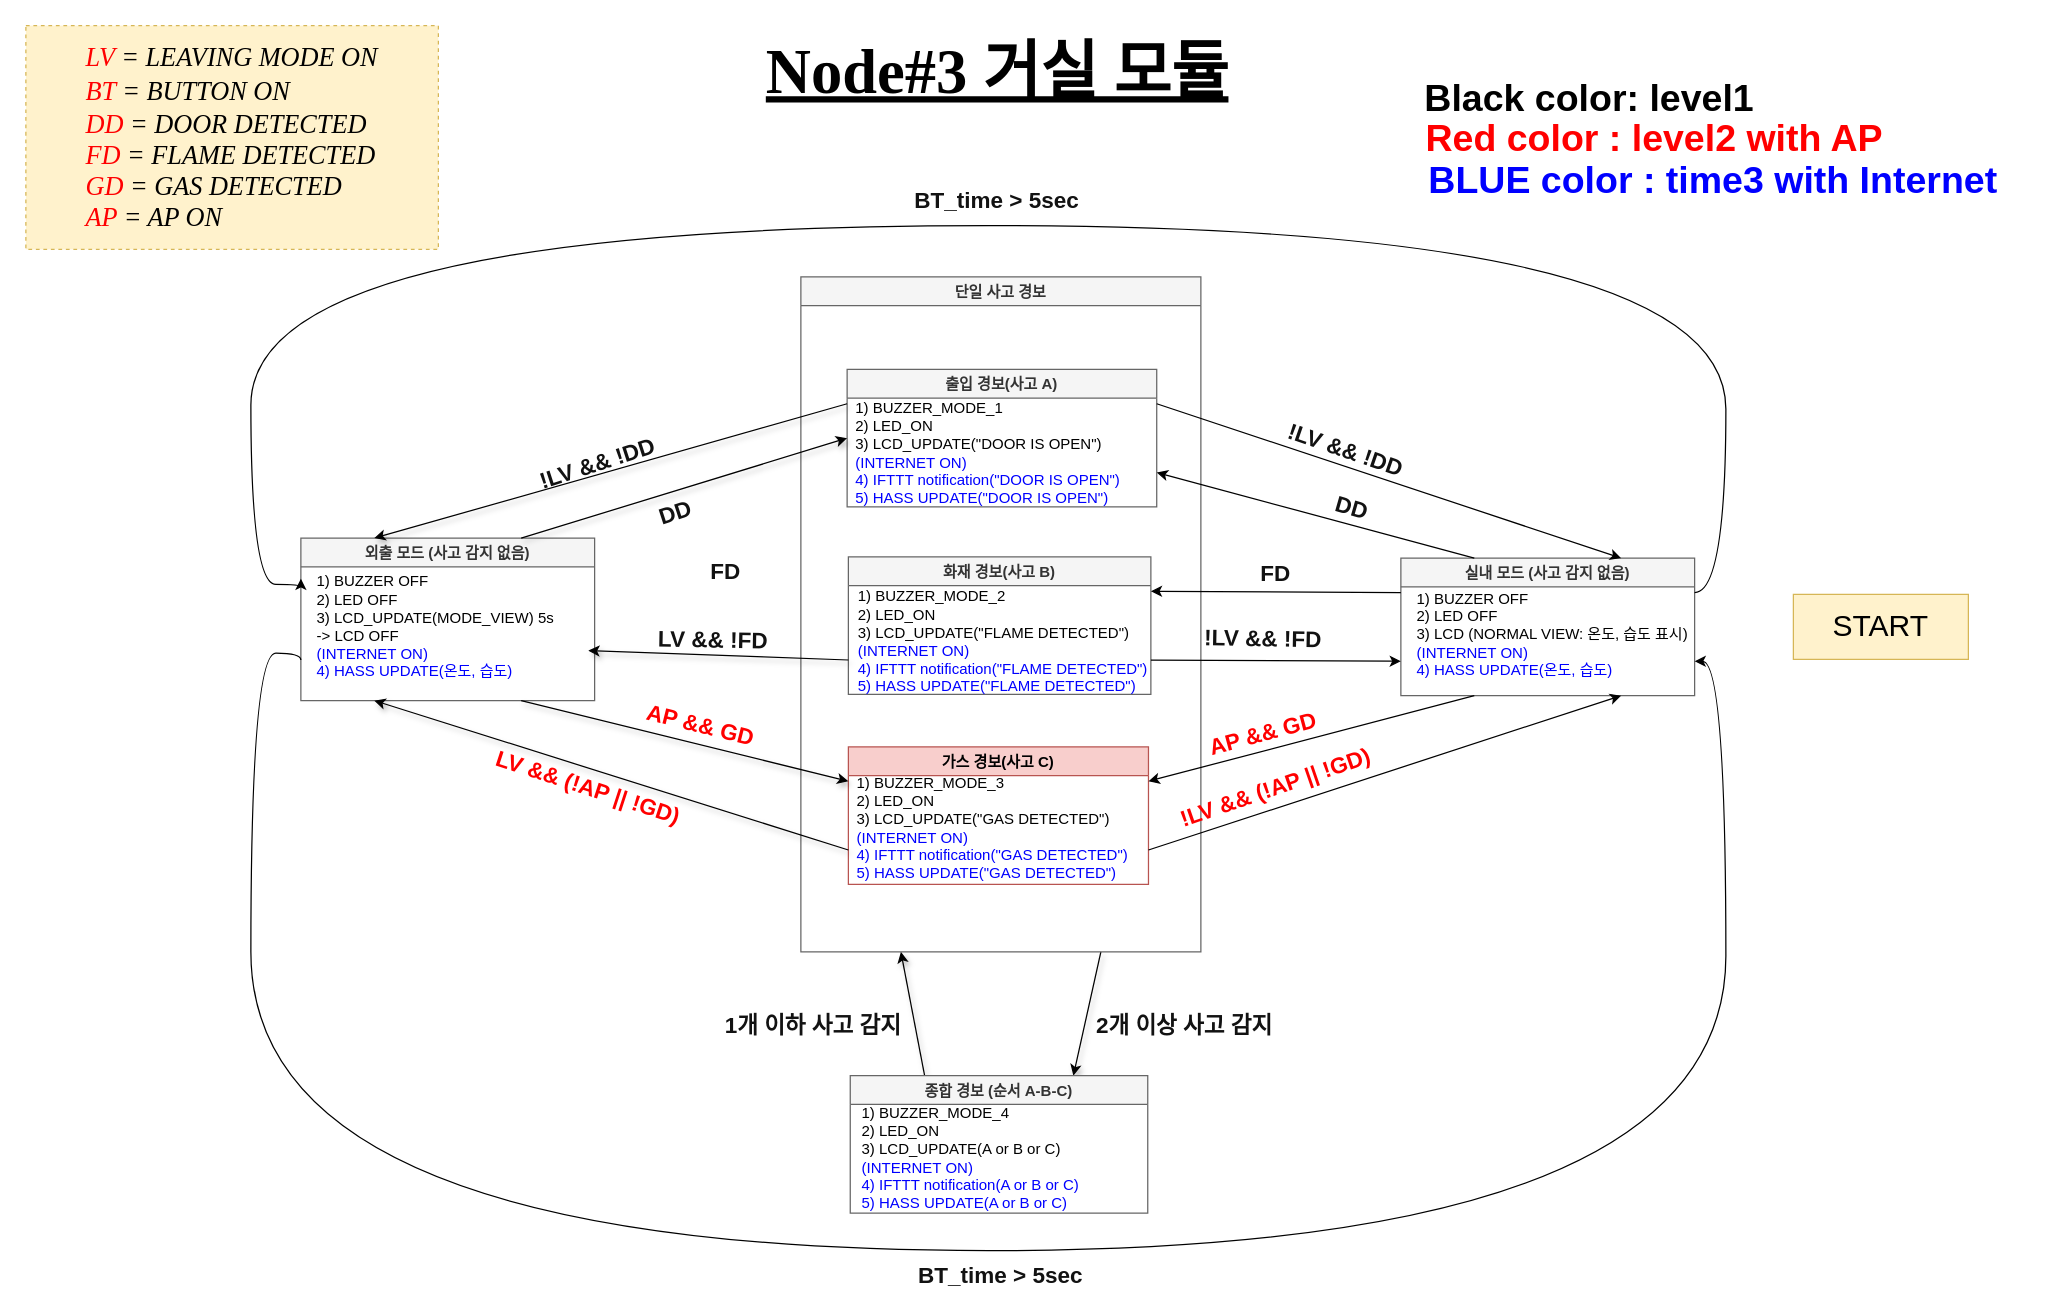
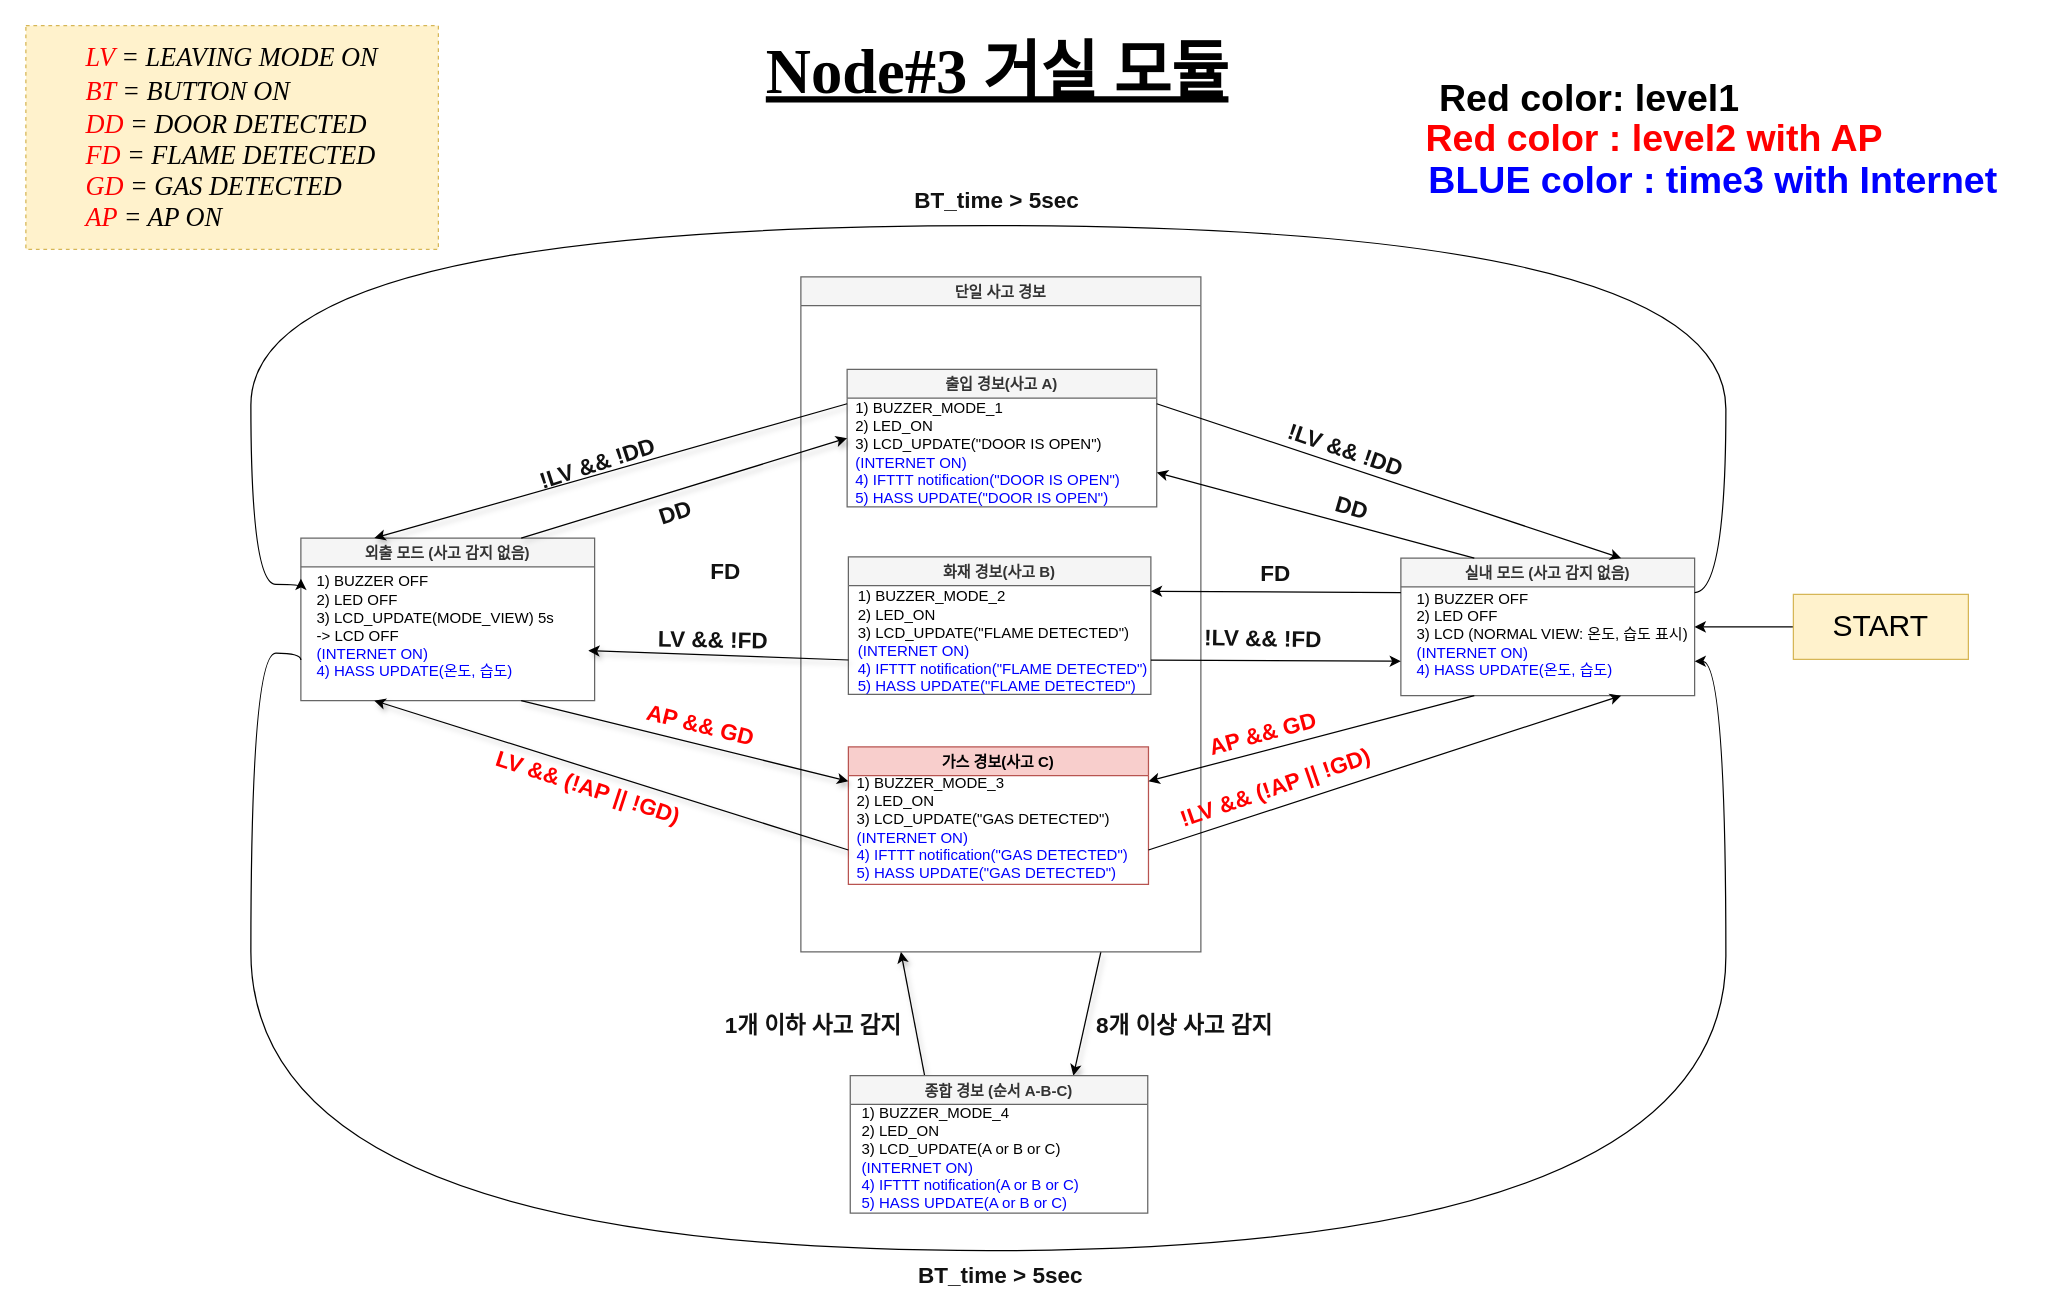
node "Black color: level1": label "Black color: level1" -> "Red color: level1"
edge "START" -> "실내 모드 (사고 감지 없음)": added
node "2개 이상 사고 감지": label "2개 이상 사고 감지" -> "8개 이상 사고 감지"
